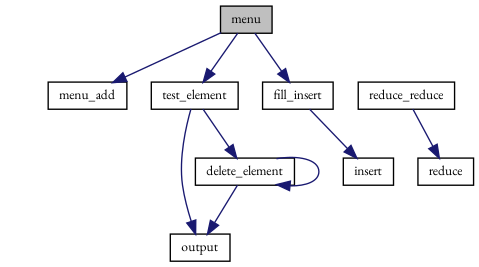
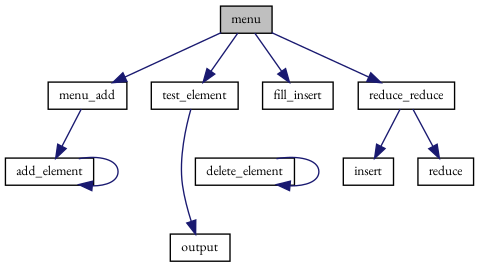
edge "menu" -> "reduce_reduce": added
edge "test_element" -> "delete_element": removed
edge "fill_insert" -> "insert": now "reduce_reduce" -> "insert"
node "add_element": added
edge "delete_element" -> "output": removed
